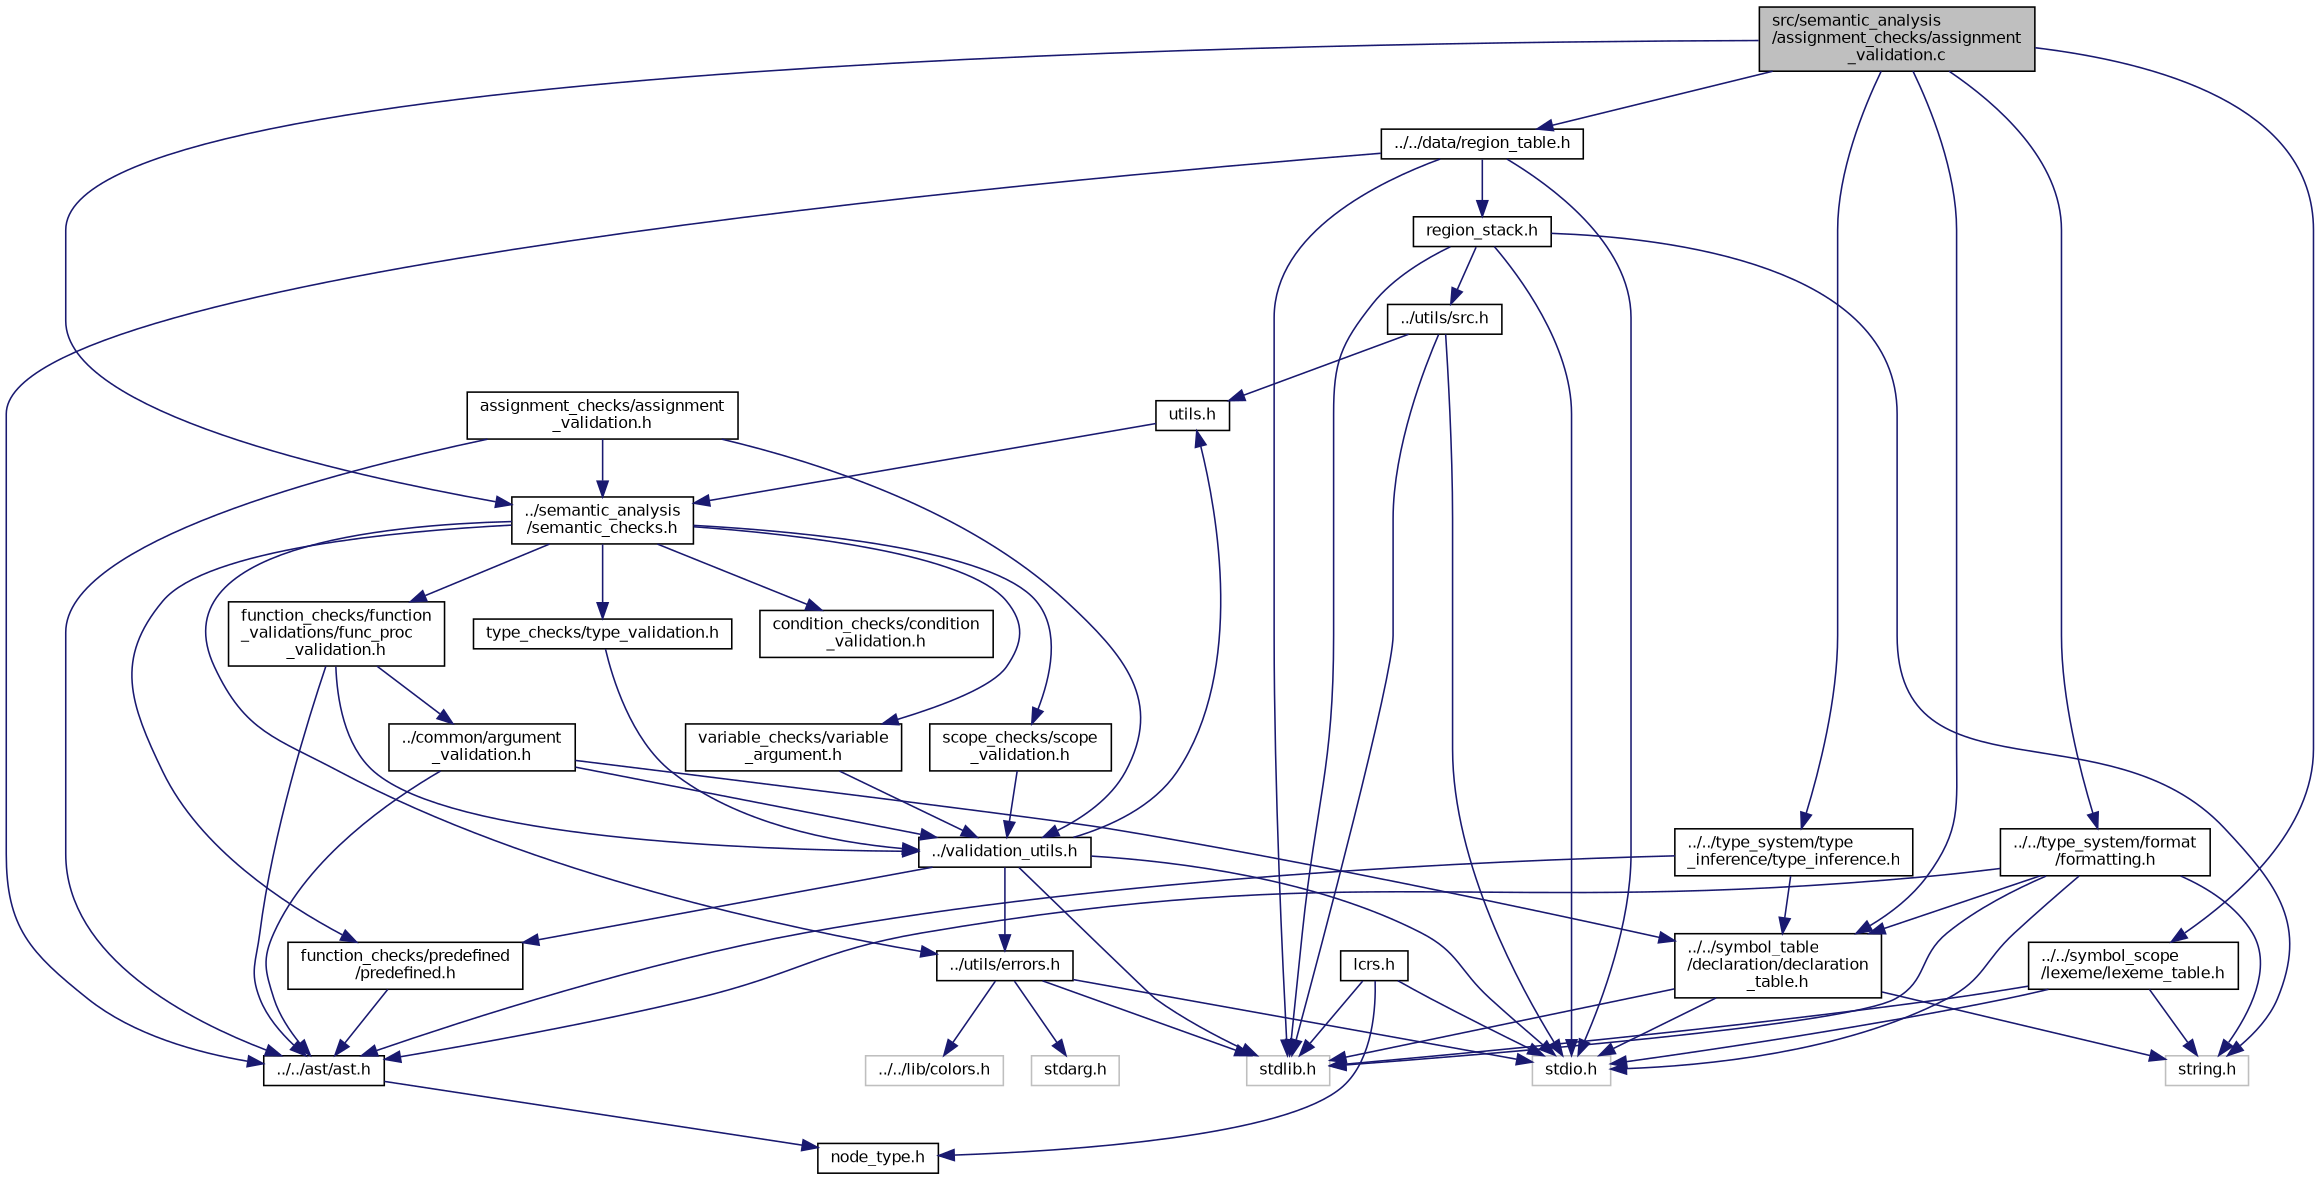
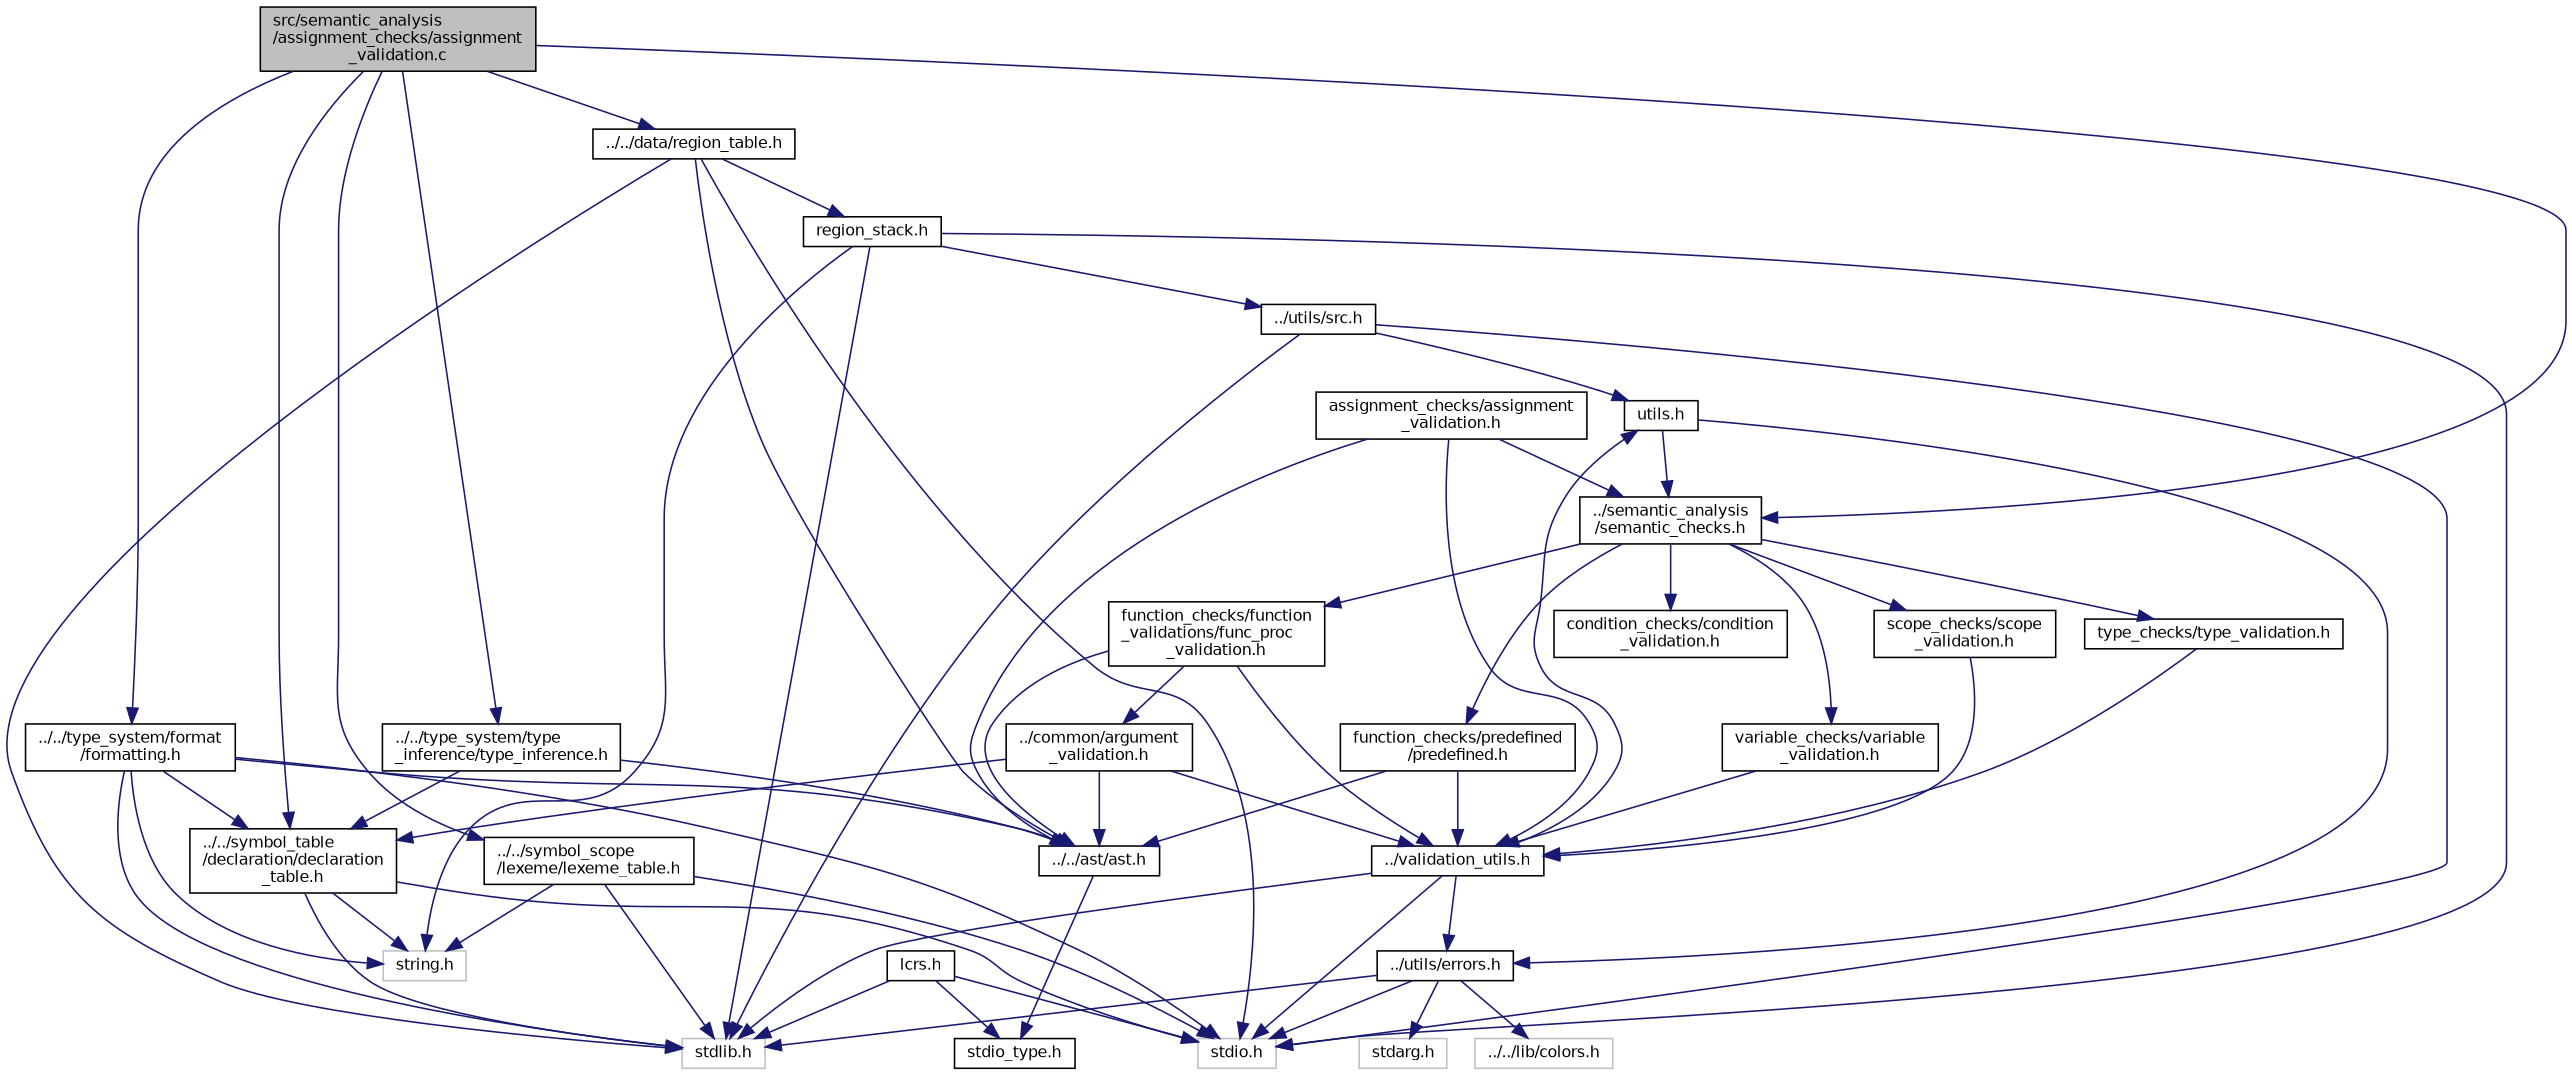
node "variable_checks/variable _argument.h": label "variable_checks/variable _argument.h" -> "variable_checks/variable _validation.h"
edge "../semantic_analysis /semantic_checks.h" -> "../utils/errors.h": now "utils.h" -> "../utils/errors.h"
edge "../validation_utils.h" -> "function_checks/predefined /predefined.h": reversed
node "node_type.h": label "node_type.h" -> "stdio_type.h"
